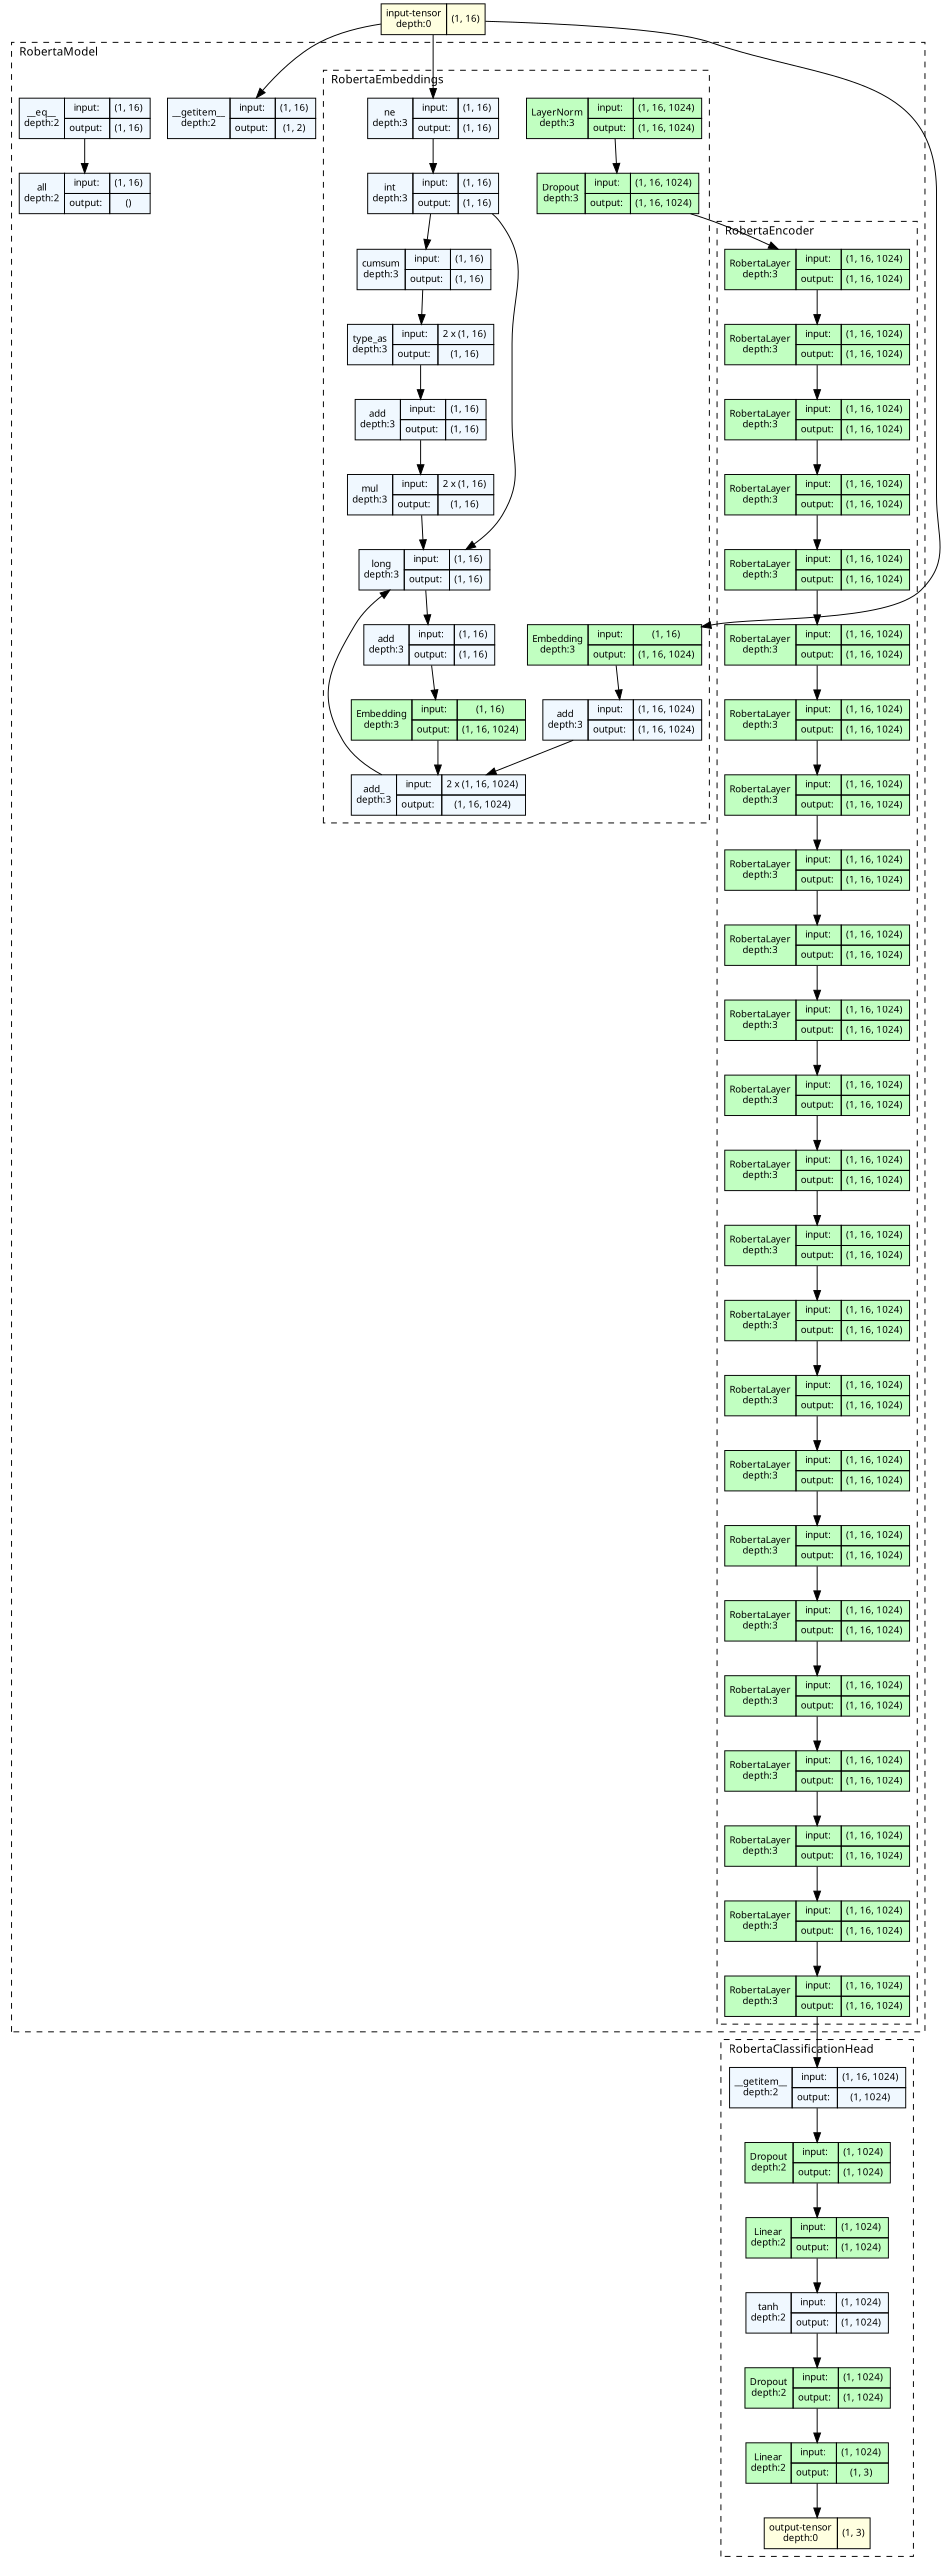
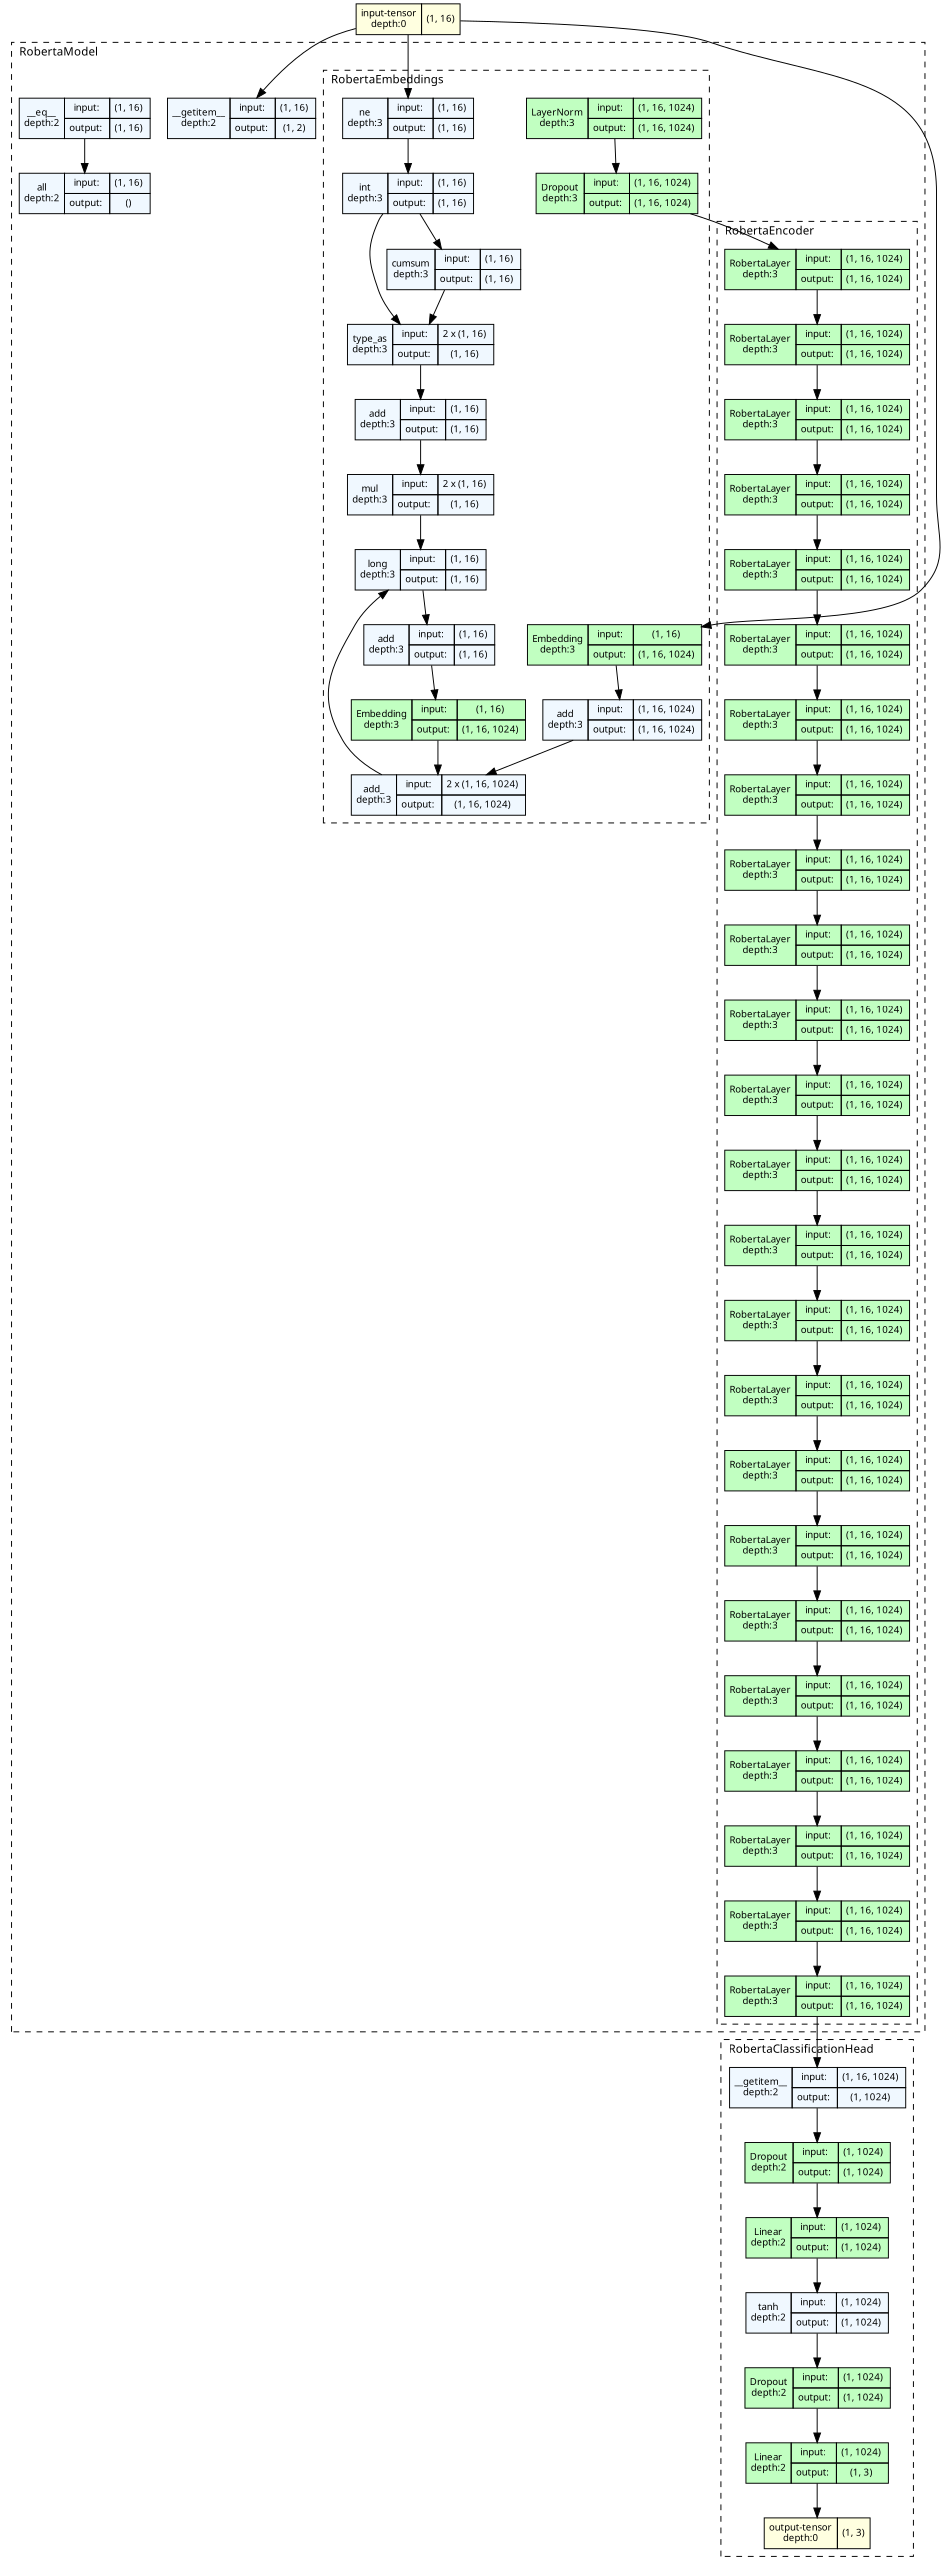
edge "int" -> "long": now "int" -> "type_as"
